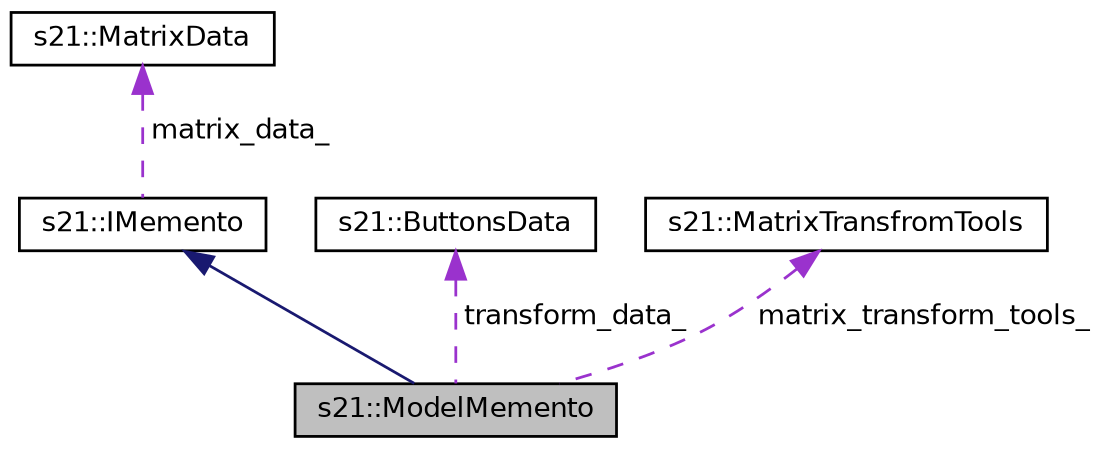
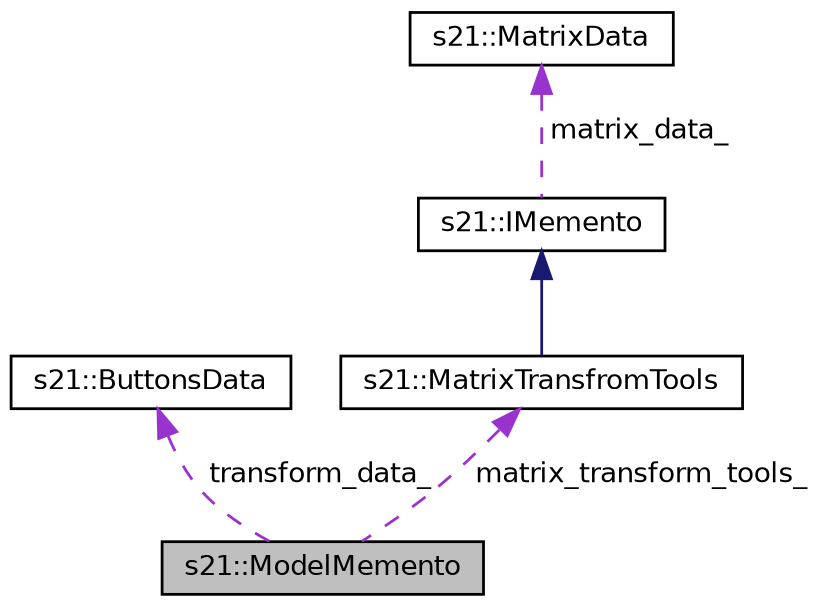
edge "s21::ModelMemento" -> "s21::IMemento": now "s21::MatrixTransfromTools" -> "s21::IMemento"
